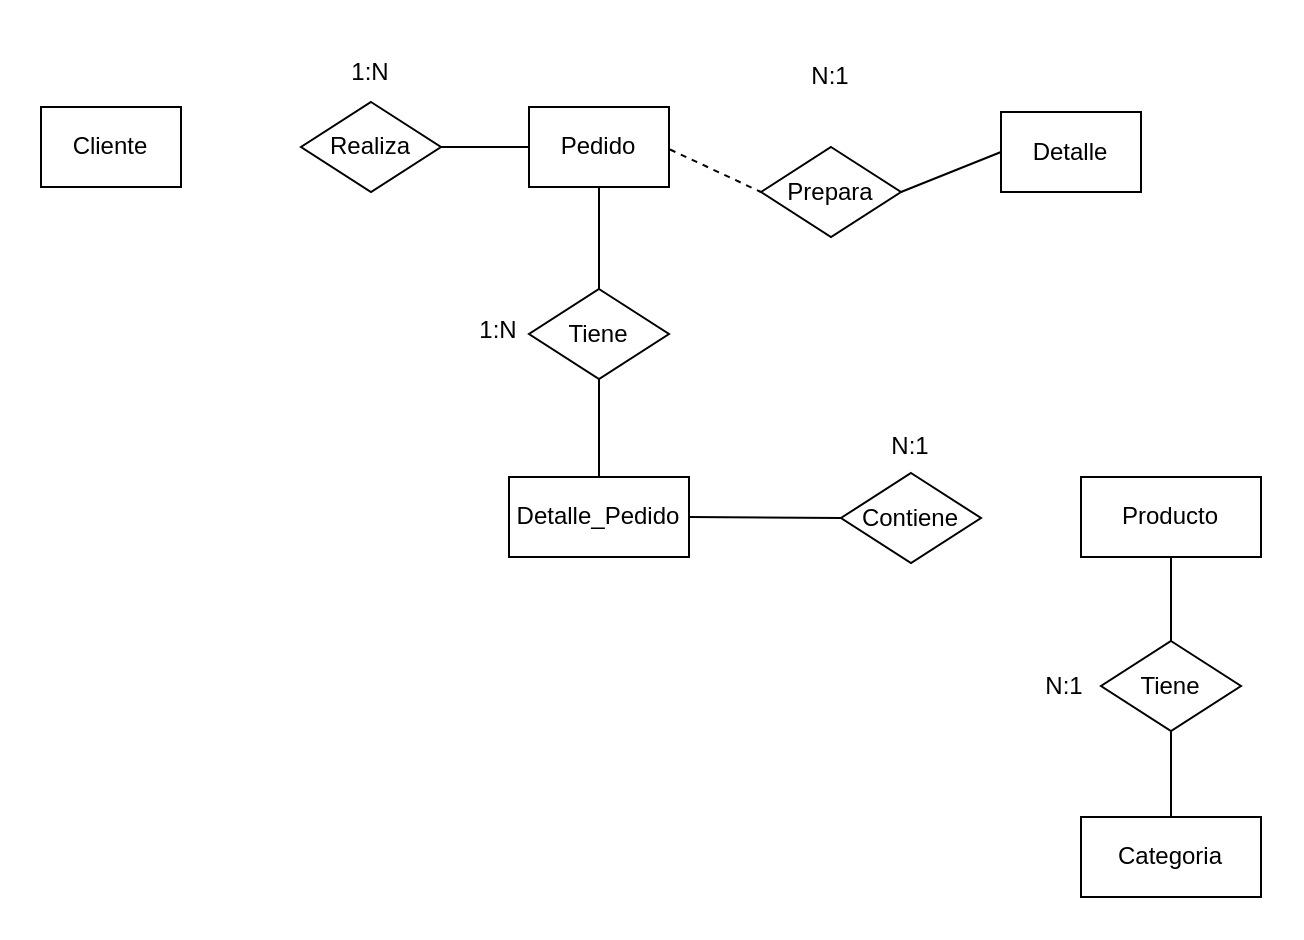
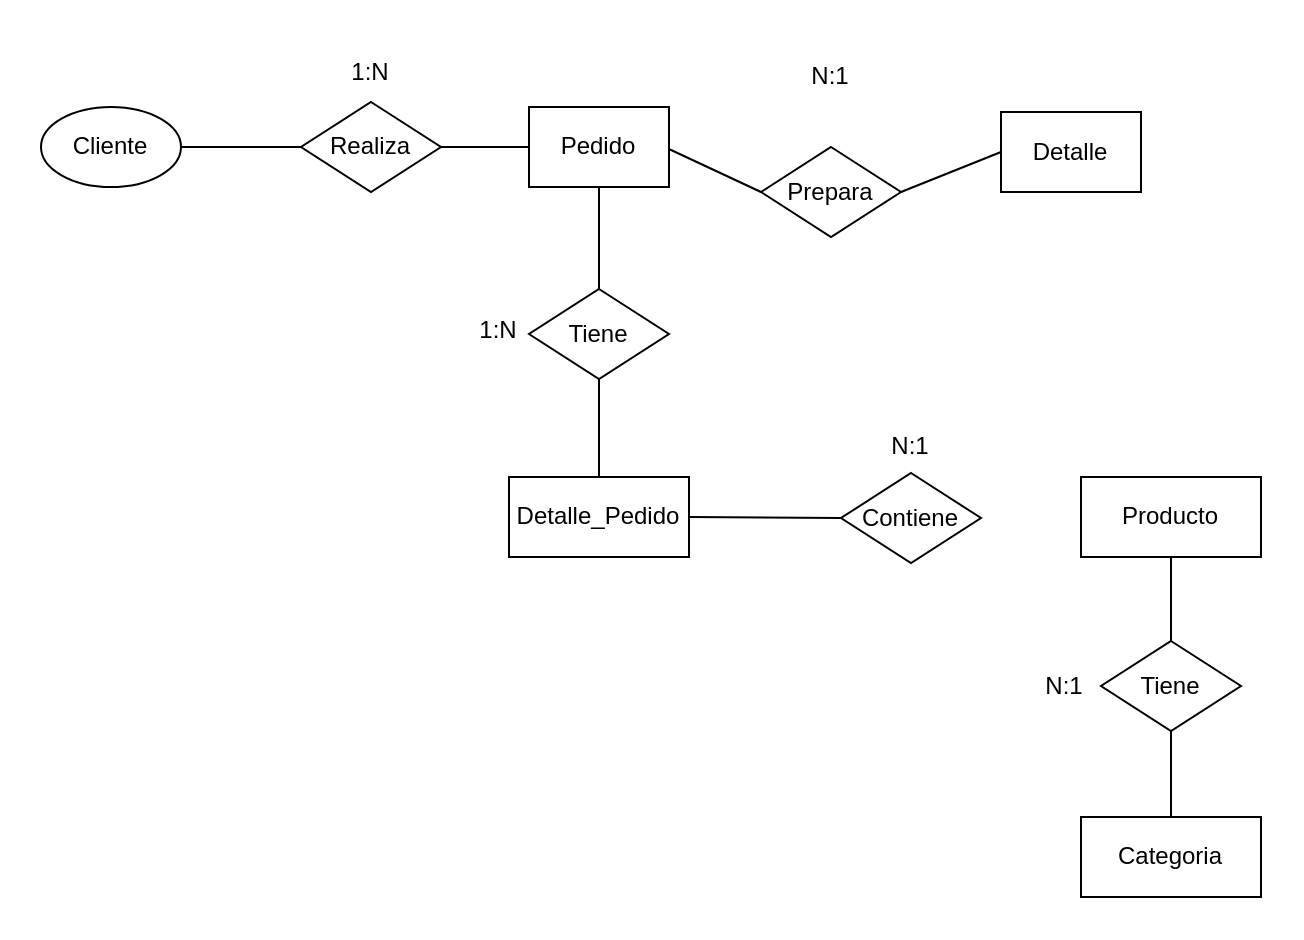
node "Cliente": shape rectangle -> ellipse
edge "Cliente" -- "Realiza": added
edge "Pedido" -- "Prepara": style dashed -> solid
